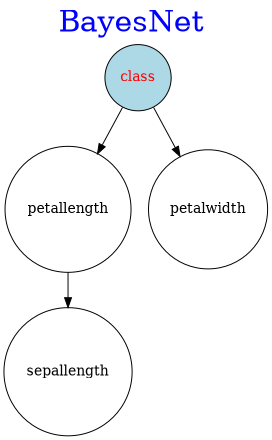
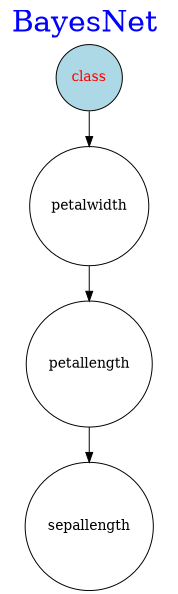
edge "class" -> "petallength": now "petalwidth" -> "petallength"
